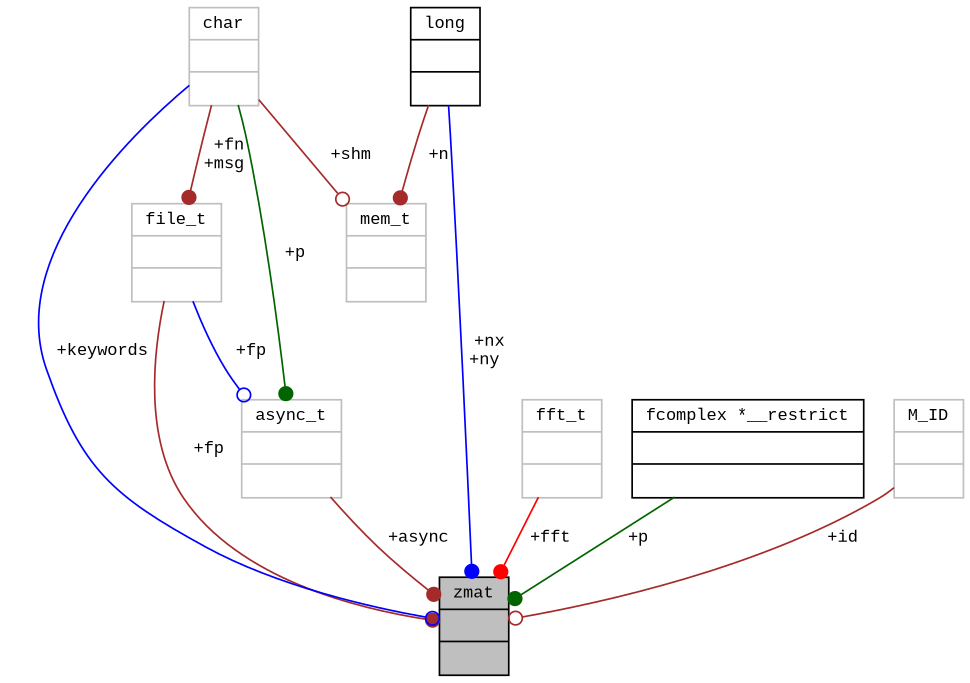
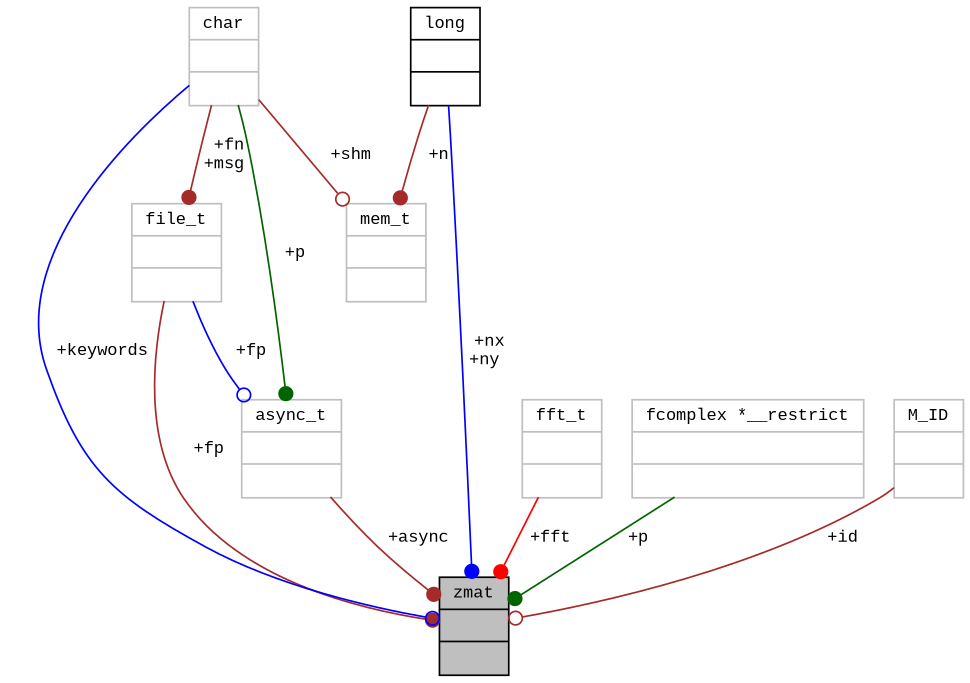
node "fcomplex *__restrict": color black -> grey75
